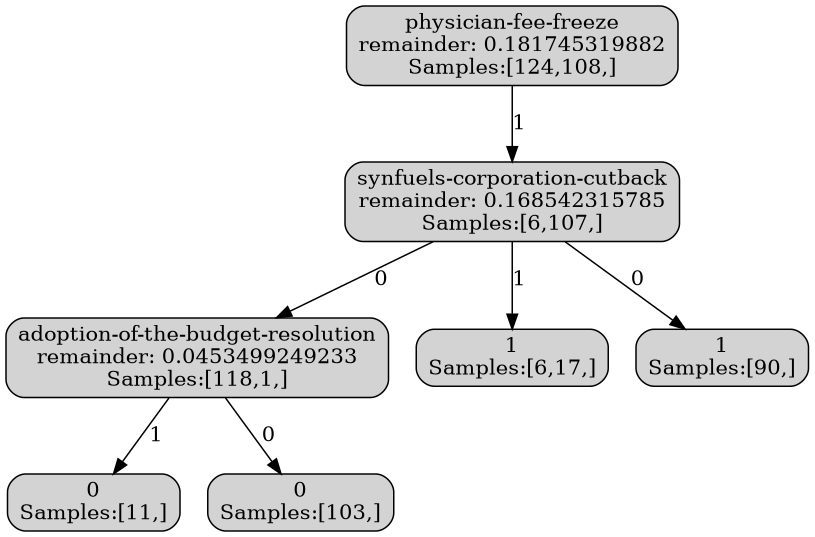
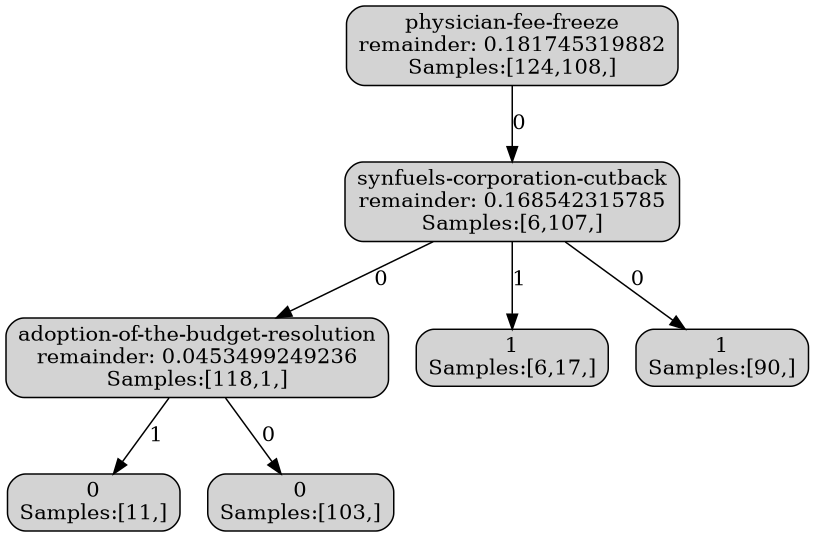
edge "physician-fee-freeze" -> "synfuels-corporation-cutback": label "1" -> "0"
node "adoption-of-the-budget-resolution": text "remainder: 0.0453499249233" -> "remainder: 0.0453499249236"
